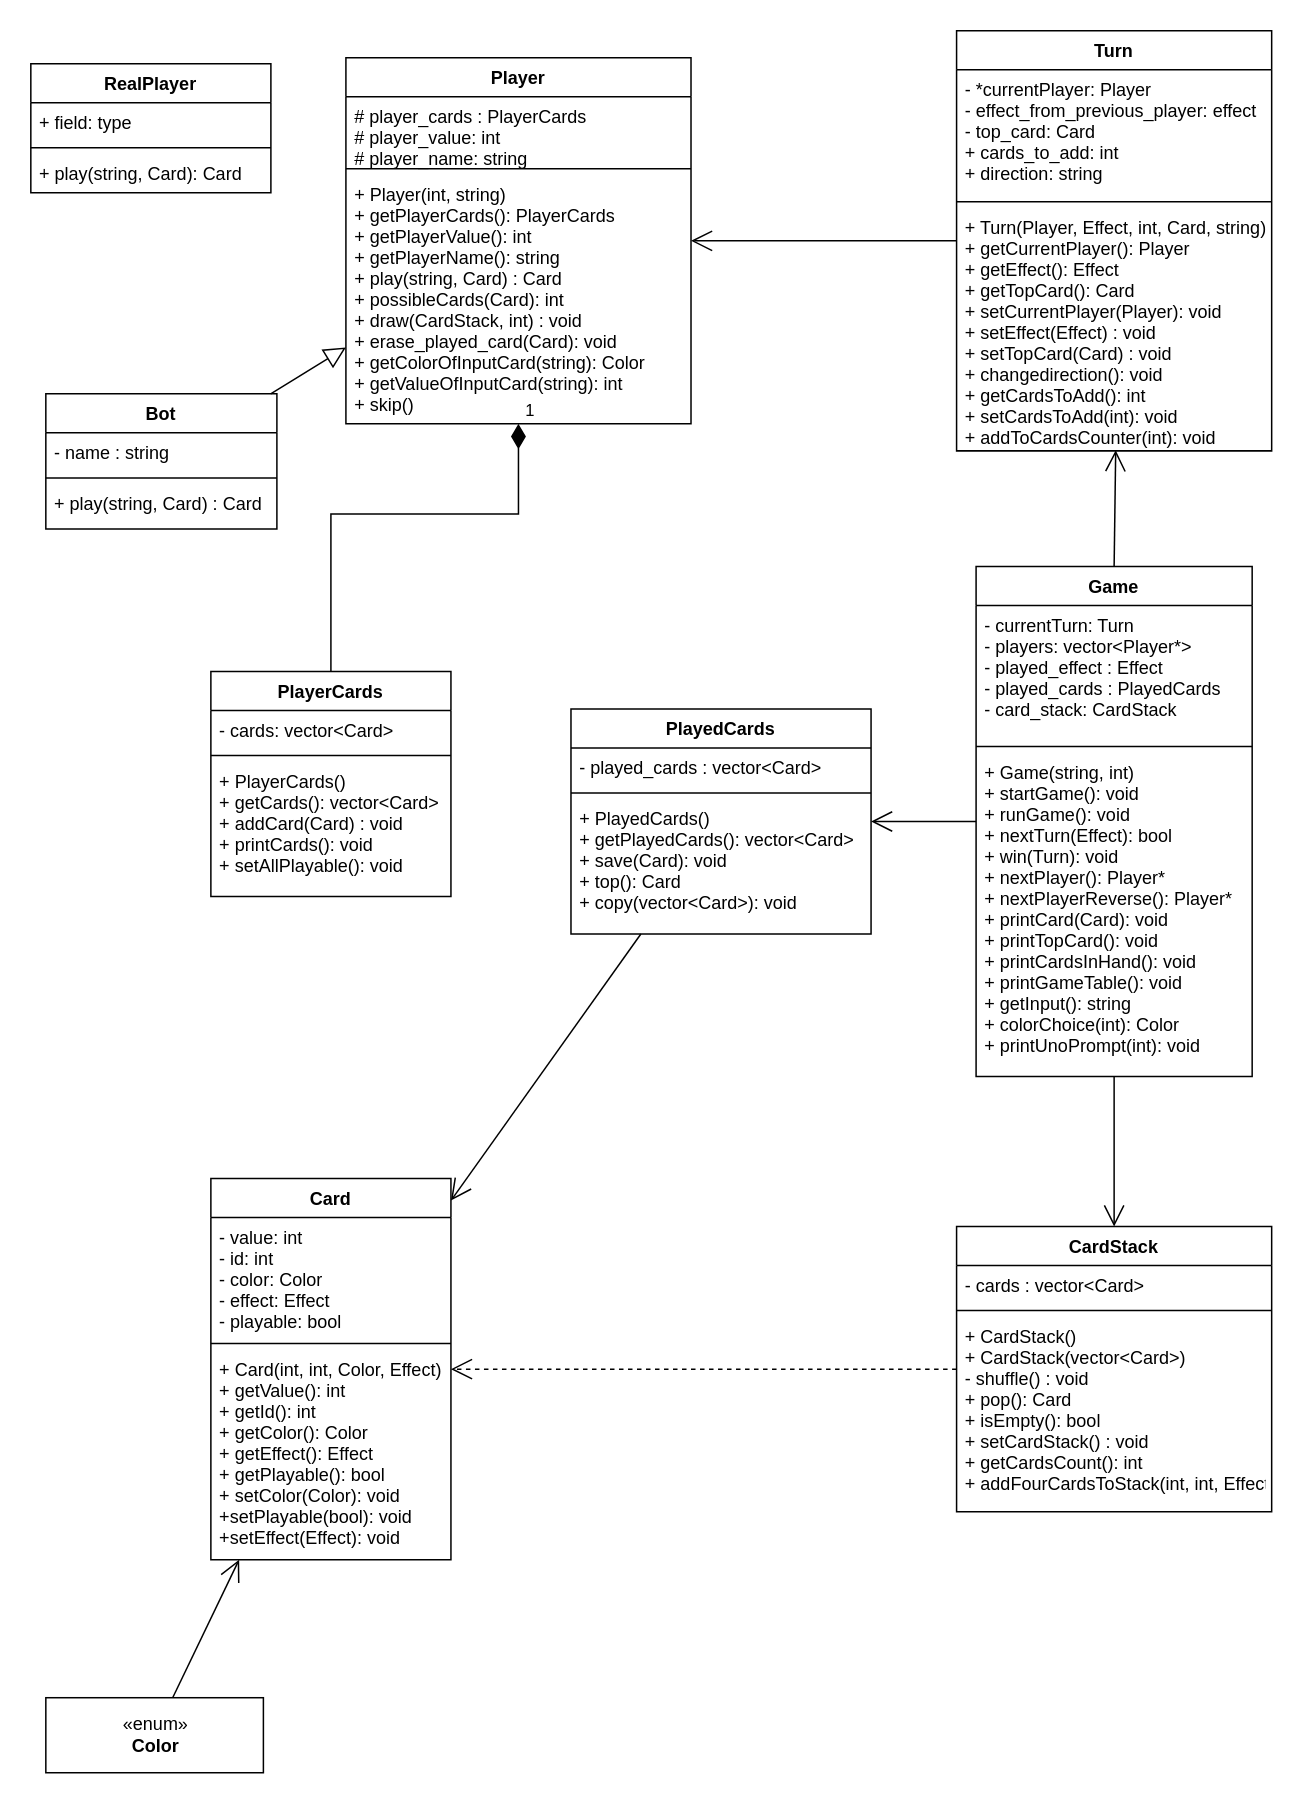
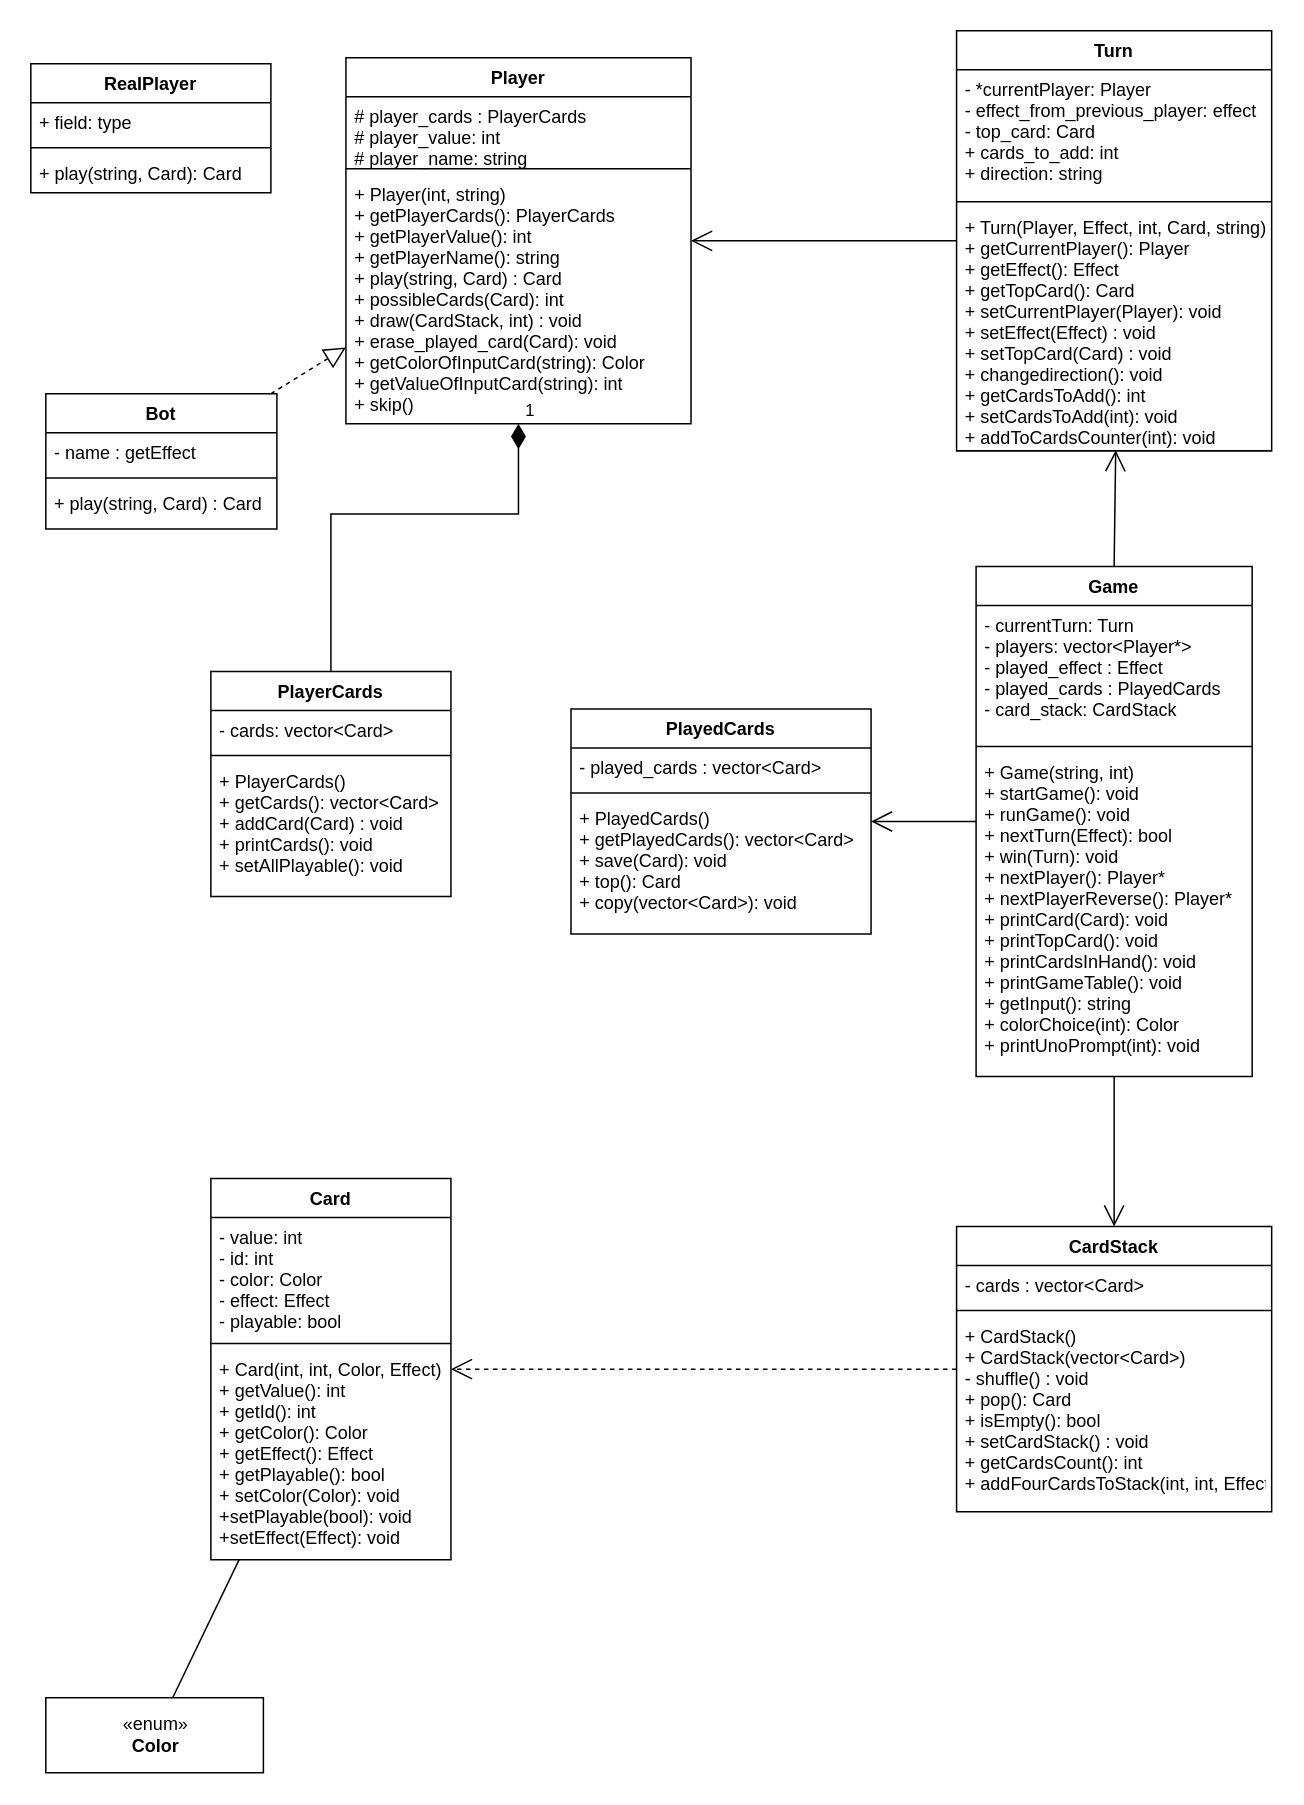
edge "Bot" -> "Player": style solid -> dashed
node "- name : string": label "- name : string" -> "- name : getEffect"
edge "PlayedCards" -> "Card": removed
edge "«enum» Color" -> "Card": arrowhead open -> none
